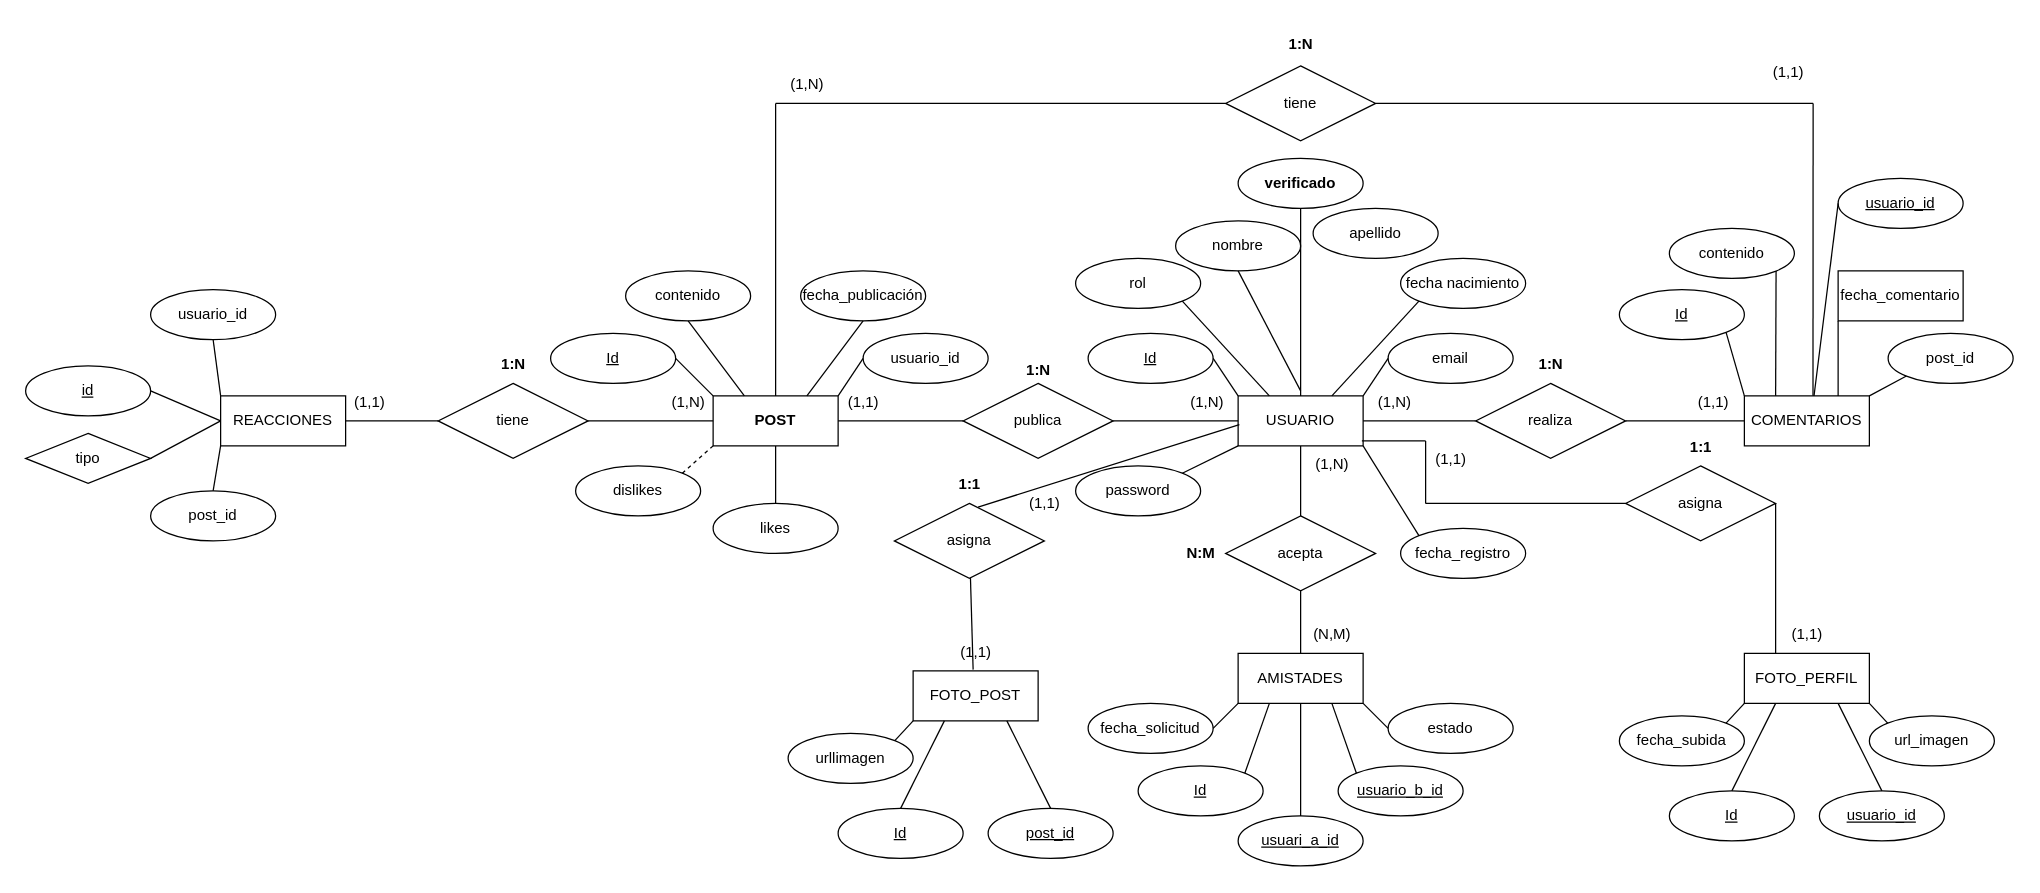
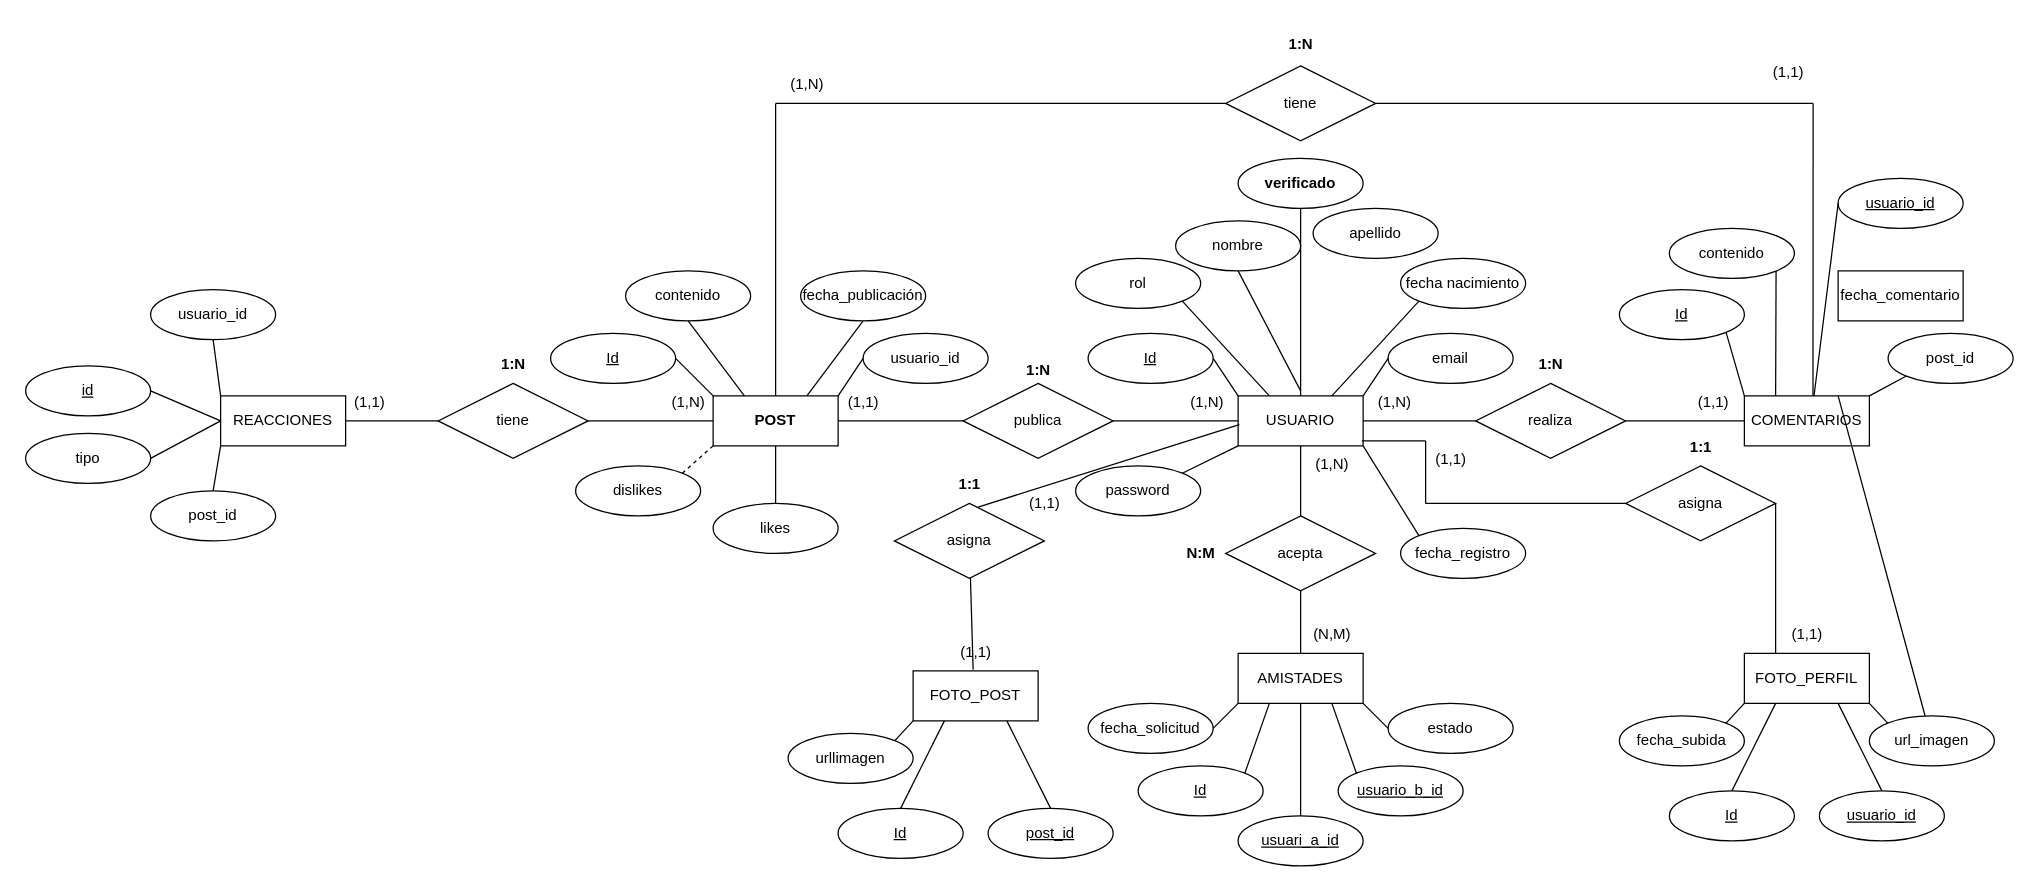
edge "fecha_comentario" -- "COMENTARIOS": now "url_imagen" -- "COMENTARIOS"
node "tipo": shape diamond -> ellipse
